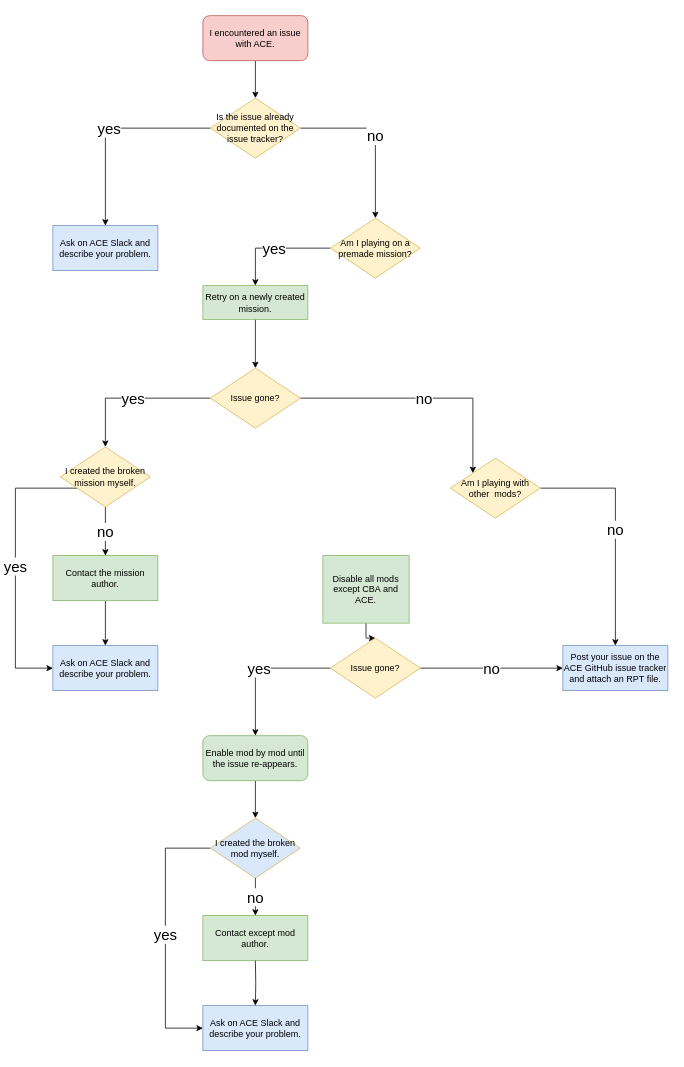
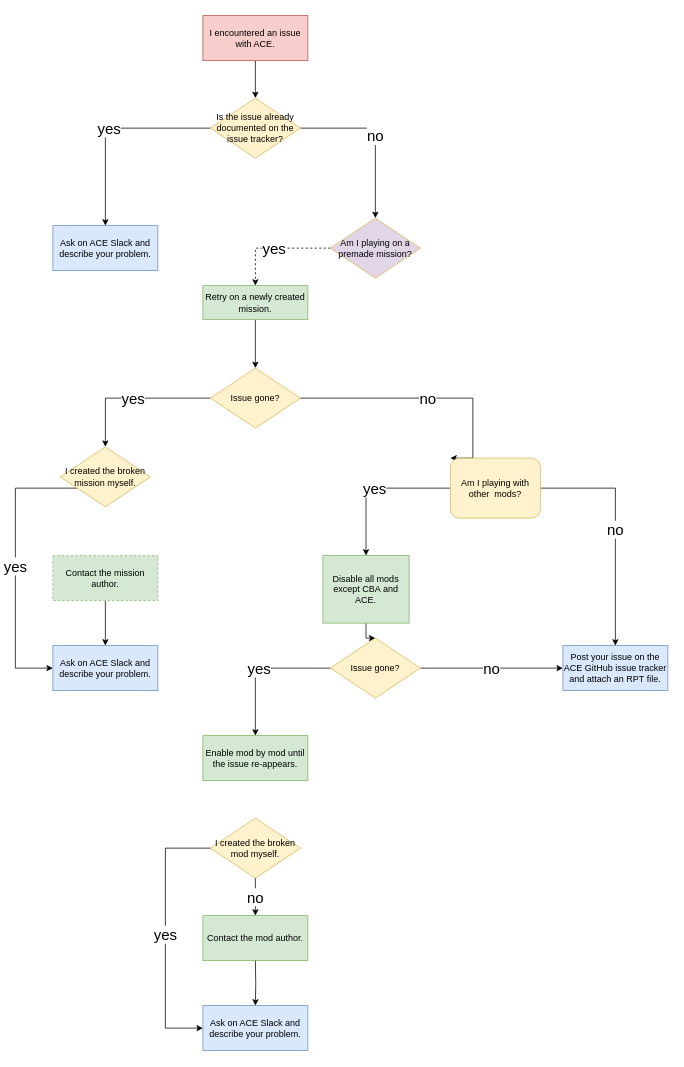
node "I encountered an issue with ACE.": shape rounded rectangle -> rectangle
edge "Am I playing on a premade mission?" -> "Retry on a newly created mission.": style solid -> dashed
node "Am I playing on a premade mission?": fillcolor #fff2cc -> #e1d5e7
edge "Am I playing with other mods?" -> "Disable all mods except CBA and ACE.": added, label "yes"
node "Am I playing with other mods?": shape diamond -> rounded rectangle
edge "I created the broken mission myself." -> "Contact the mission author.": removed, label "no"
node "Contact the mission author.": style solid -> dashed
node "Enable mod by mod until the issue re-appears.": shape rounded rectangle -> rectangle
edge "Enable mod by mod until the issue re-appears." -> "I created the broken mod myself.": removed
node "I created the broken mod myself.": fillcolor #dae8fc -> #fff2cc
node "Contact except mod author.": label "Contact except mod author." -> "Contact the mod author."
